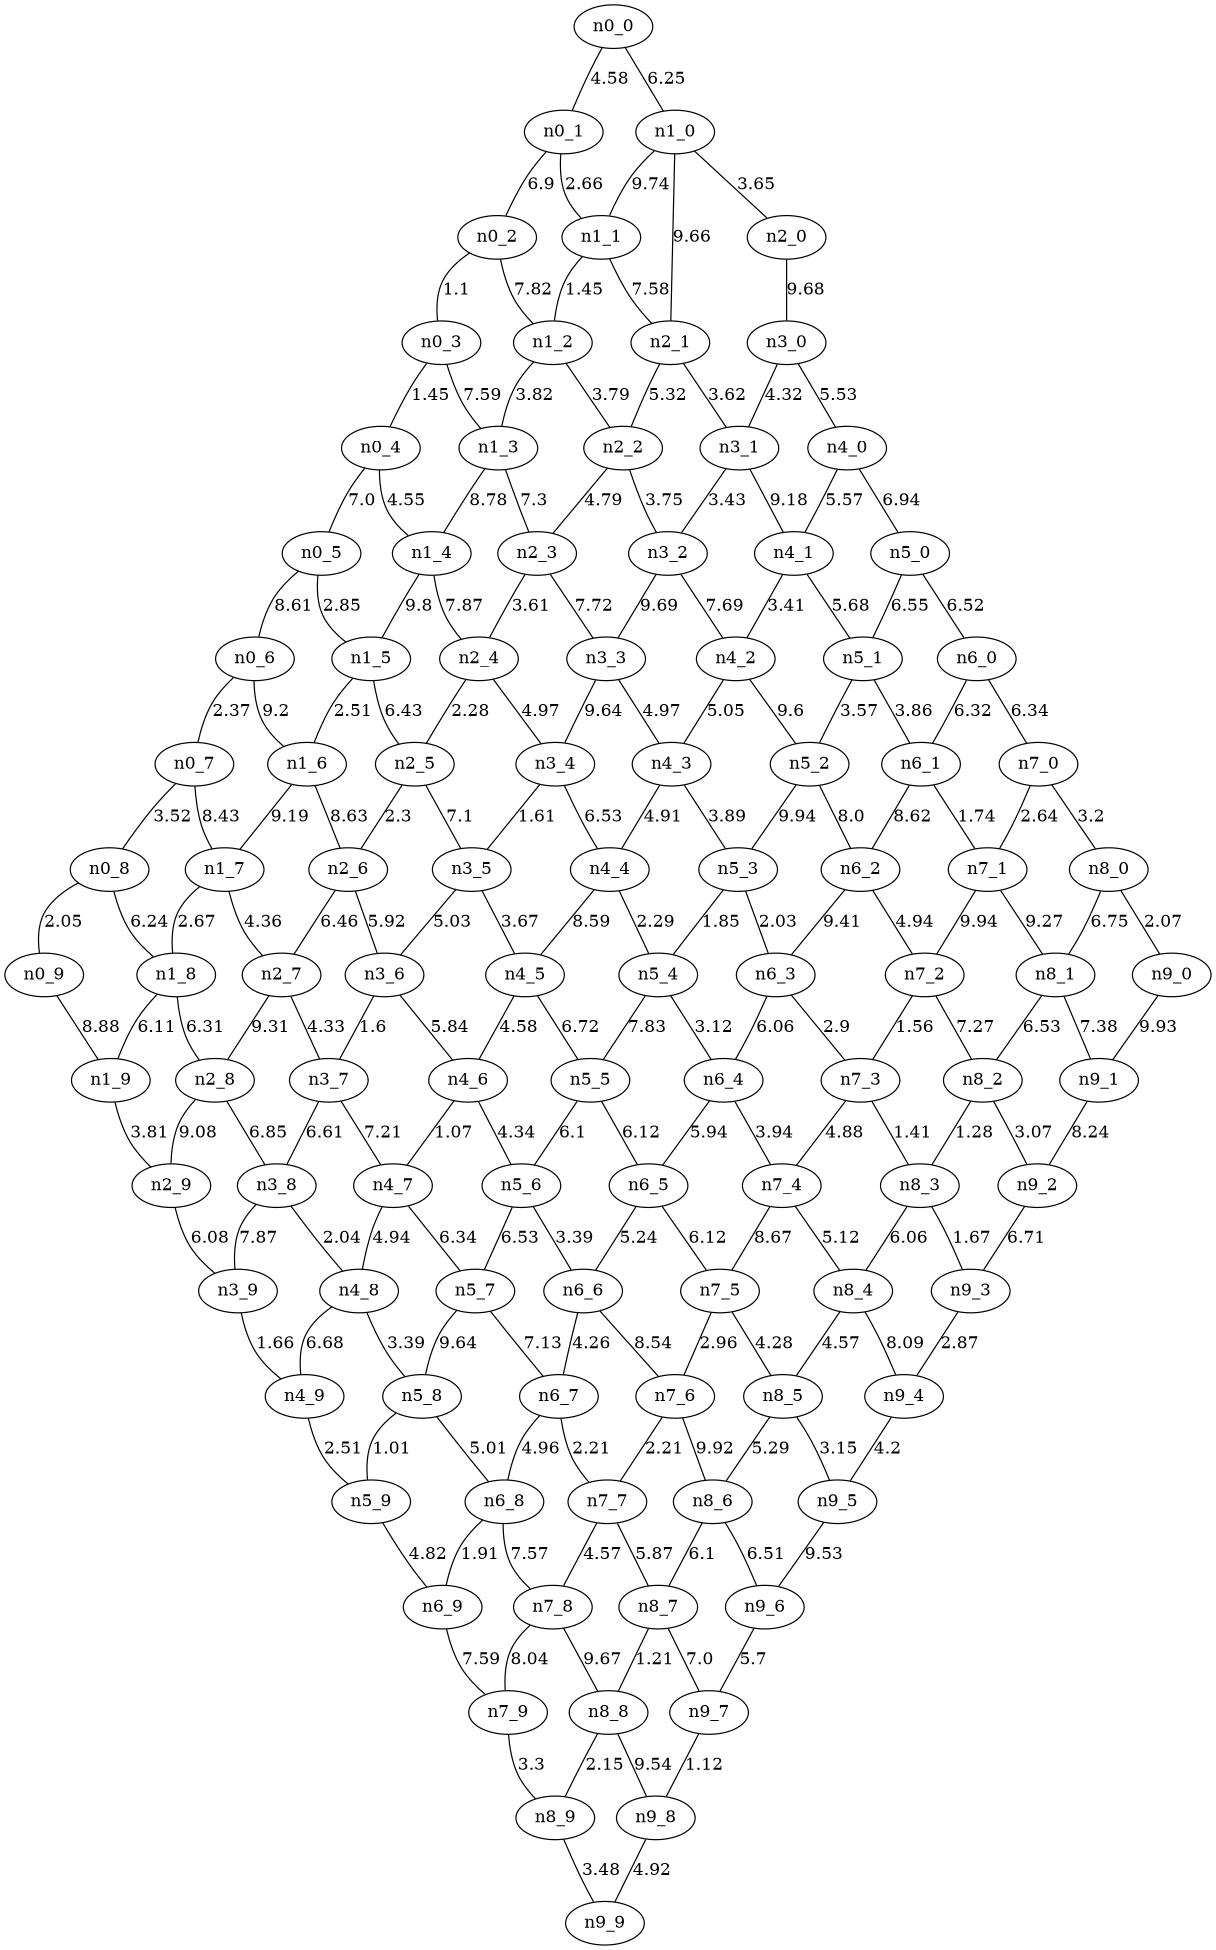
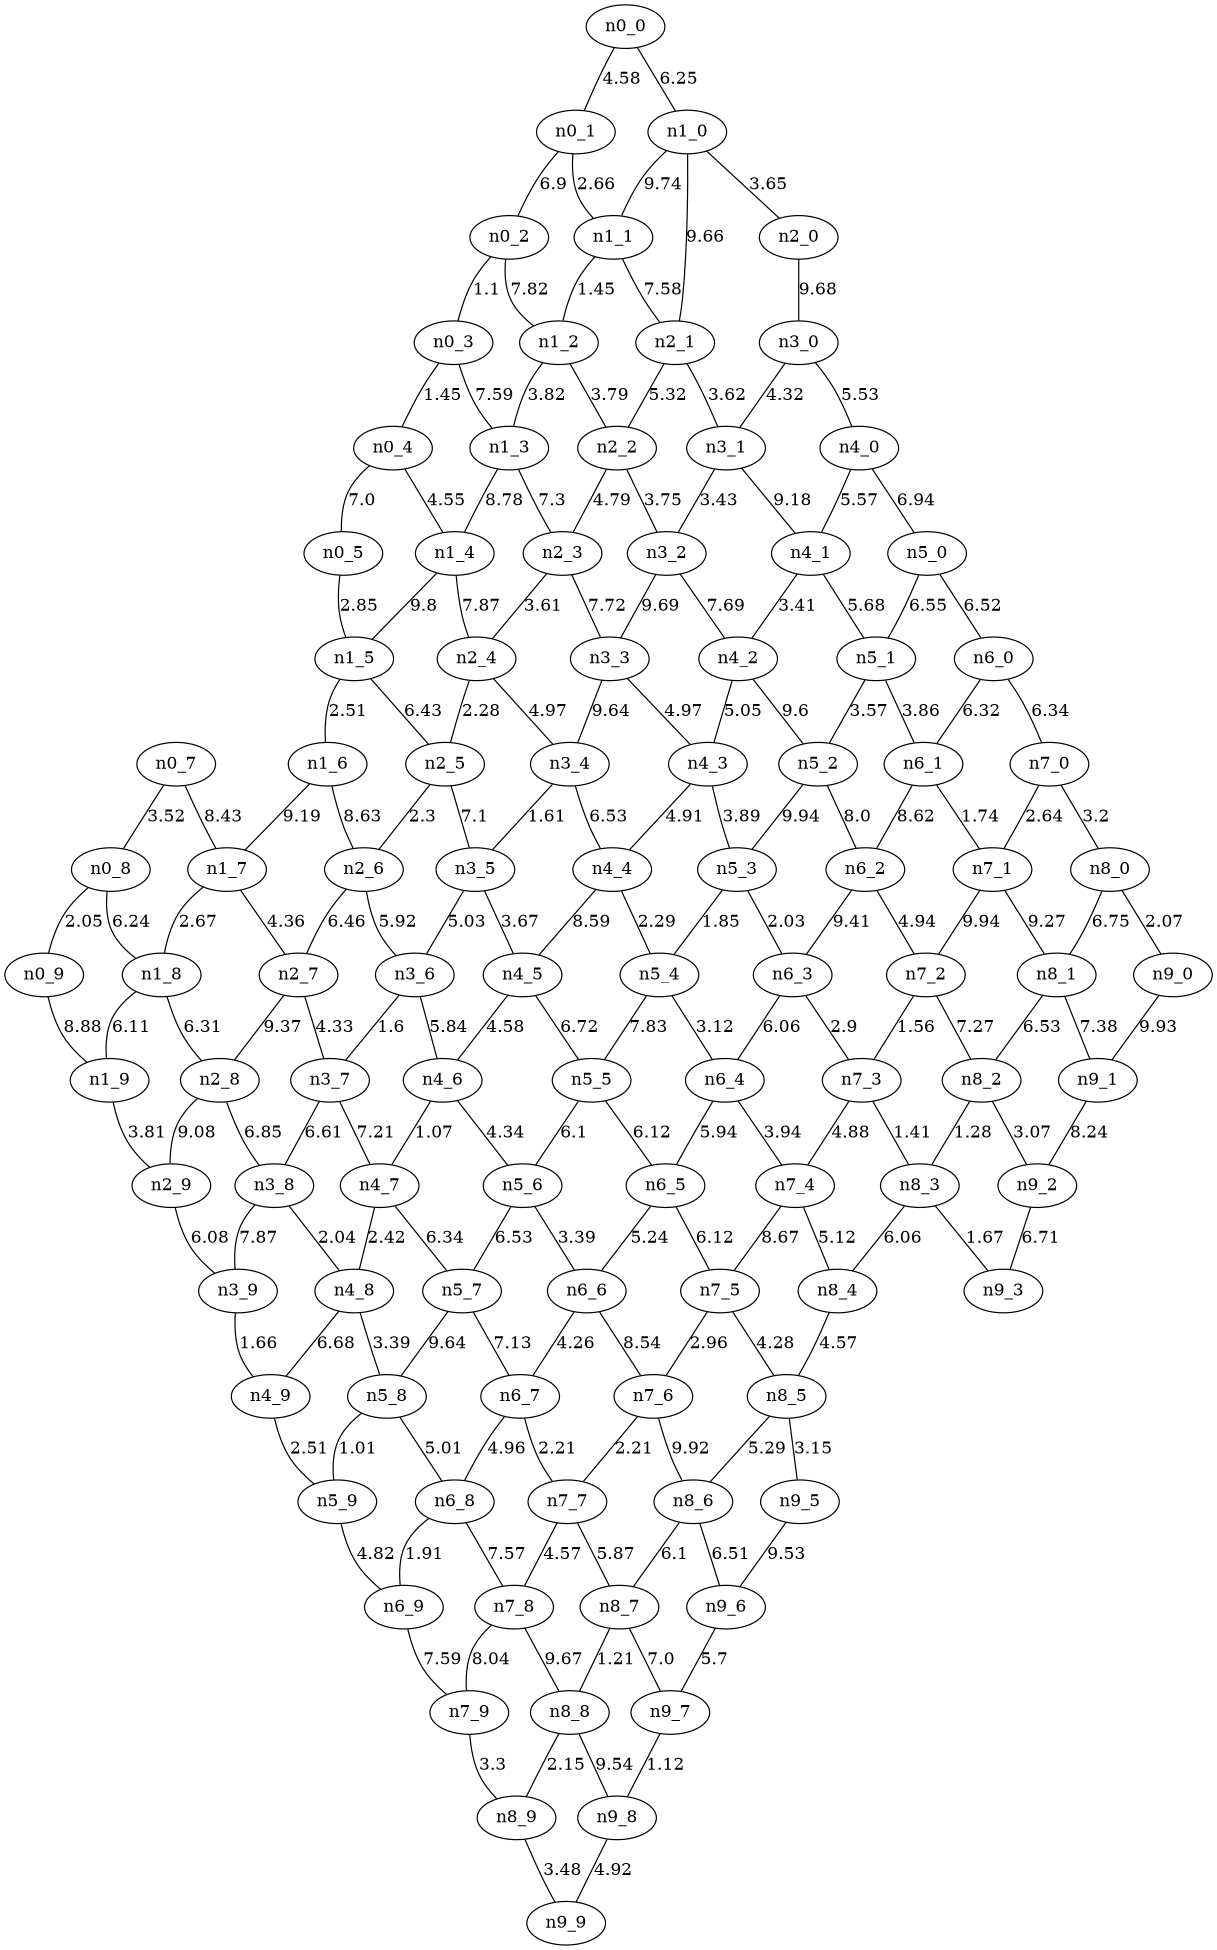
node "n0_6": removed
edge "n2_7" -- "n2_8": label "9.31" -> "9.37"
edge "n4_7" -- "n4_8": label "4.94" -> "2.42"
node "n9_4": removed
